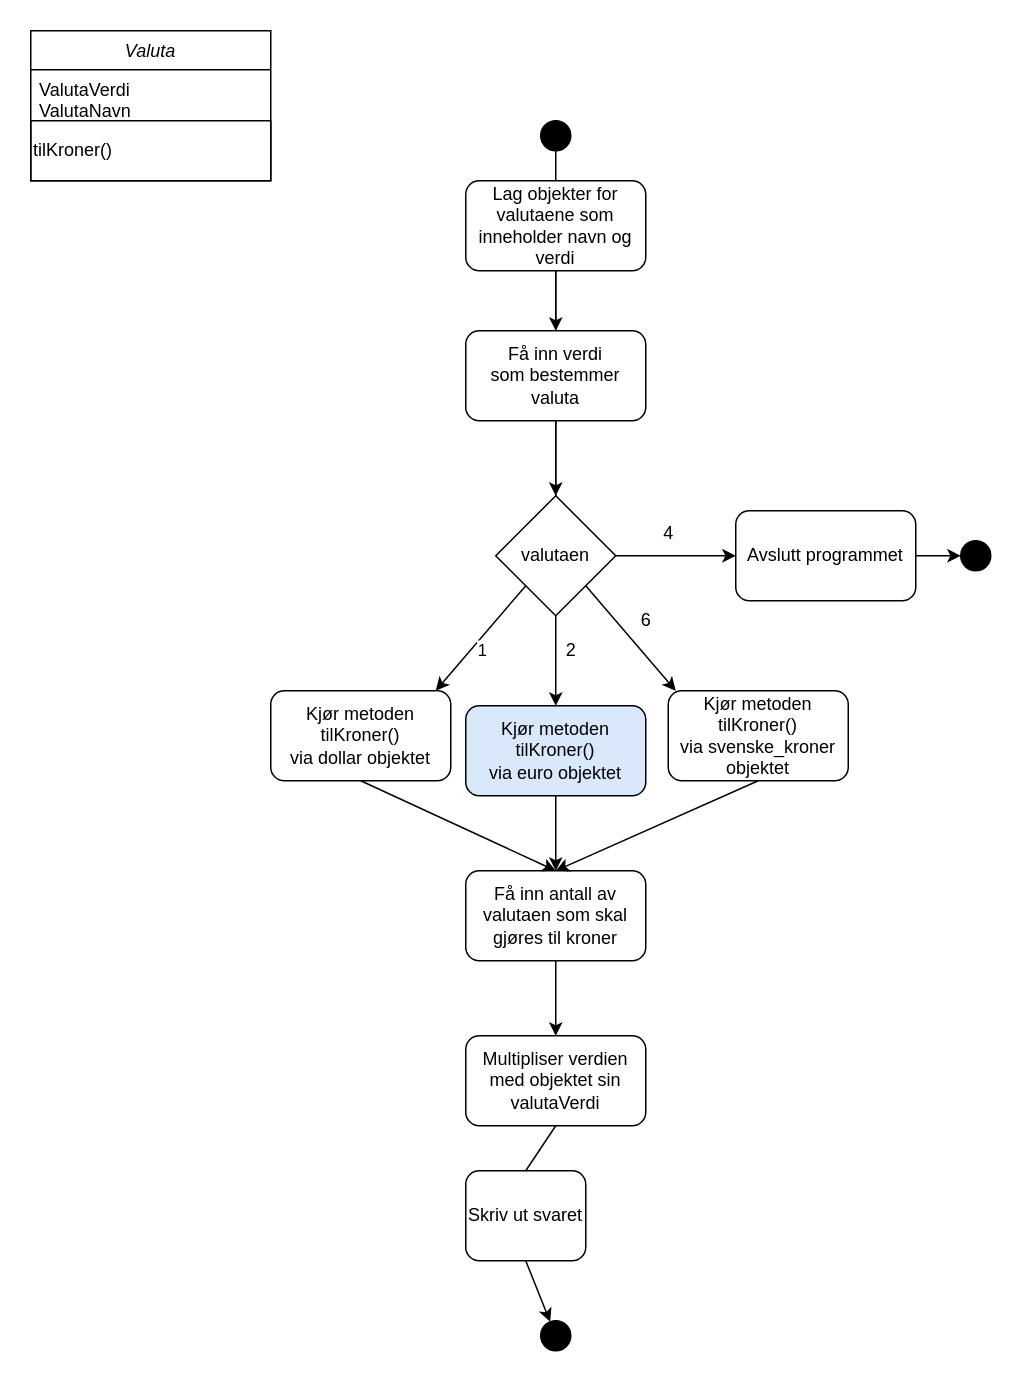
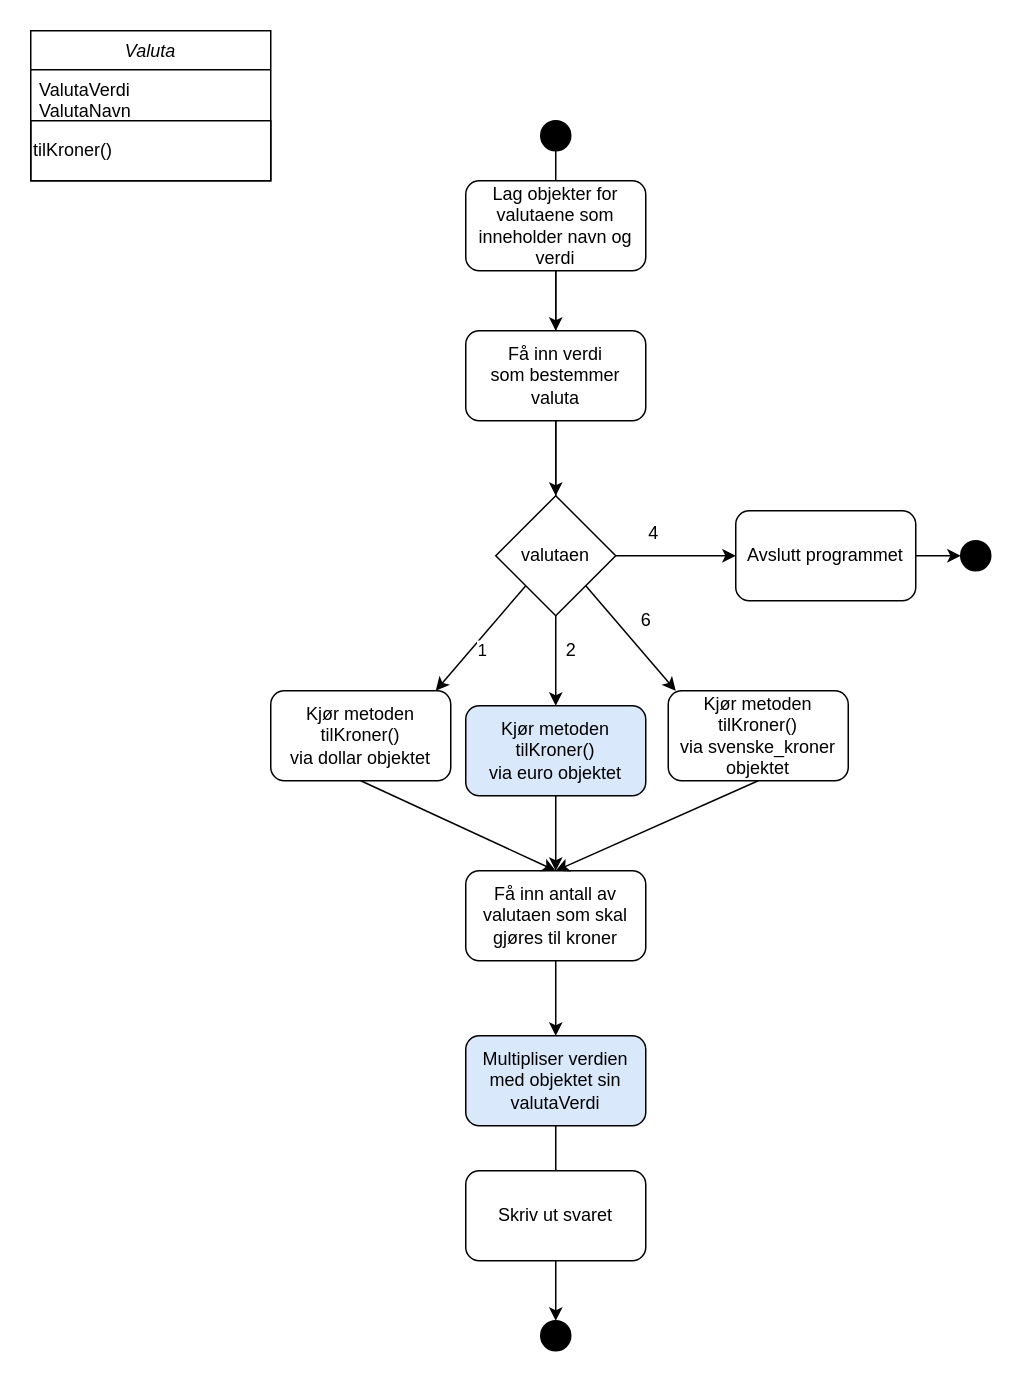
node "4": moved (668, 533) -> (653, 533)
node "Multipliser verdien med objektet sin valutaVerdi": fillcolor #ffffff -> #dae8fc
node "Skriv ut svaret": size 120x90 -> 180x90
